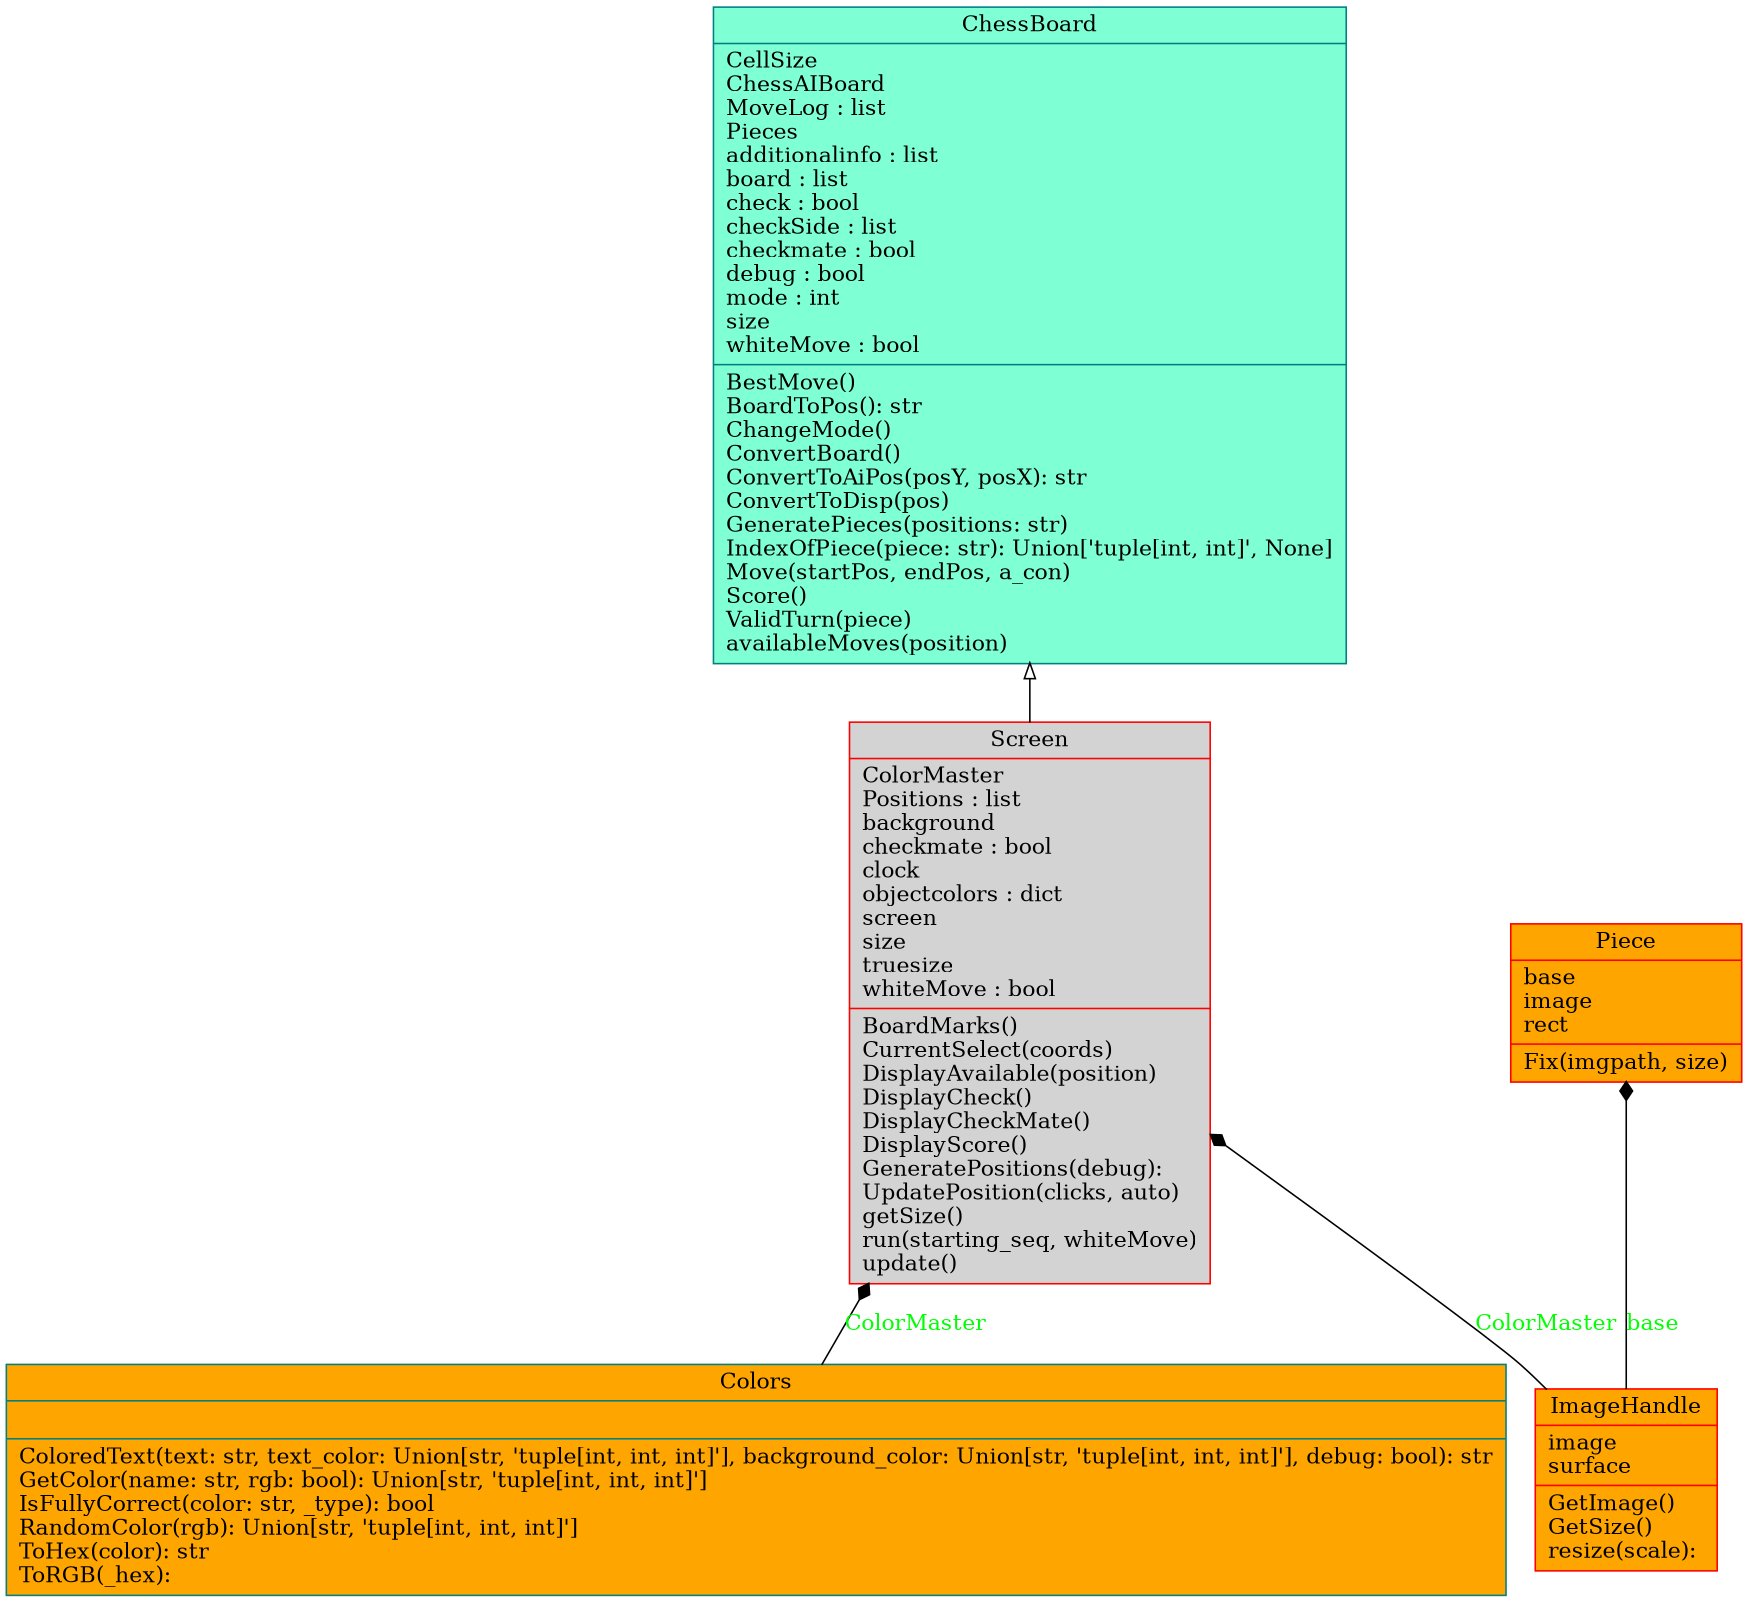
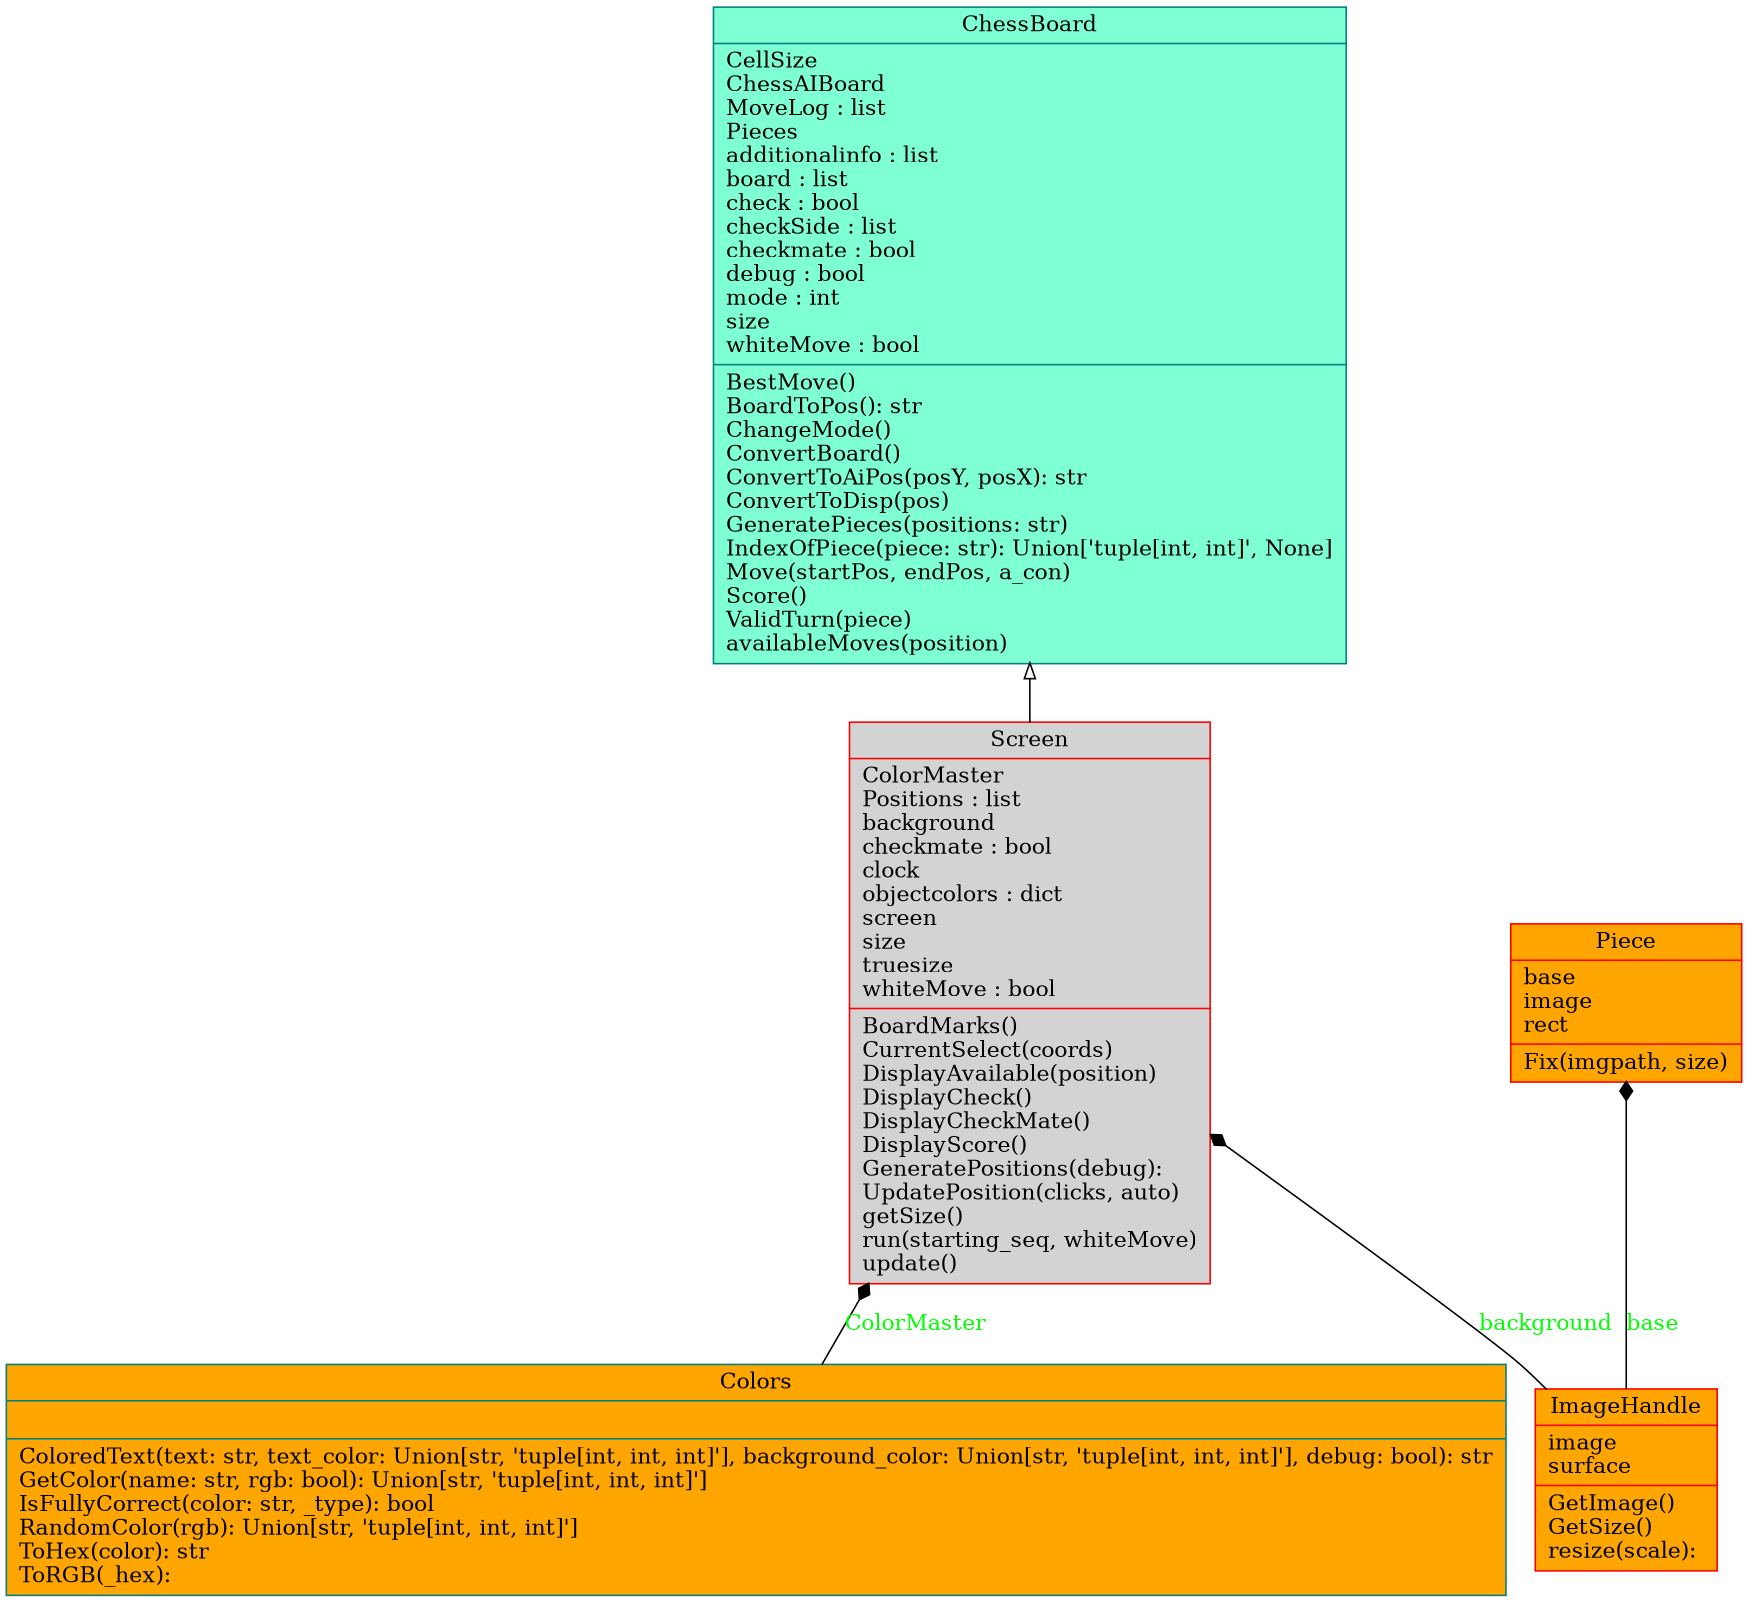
edge "ImageHandle" -> "Screen": label "ColorMaster" -> "background"
